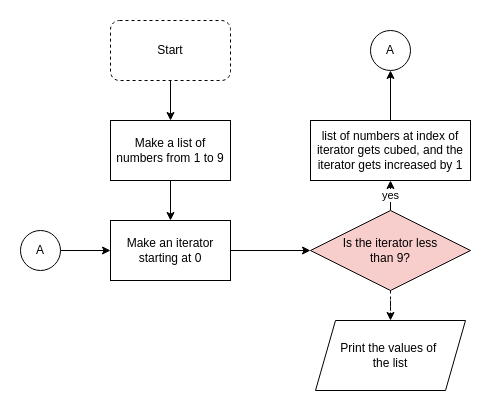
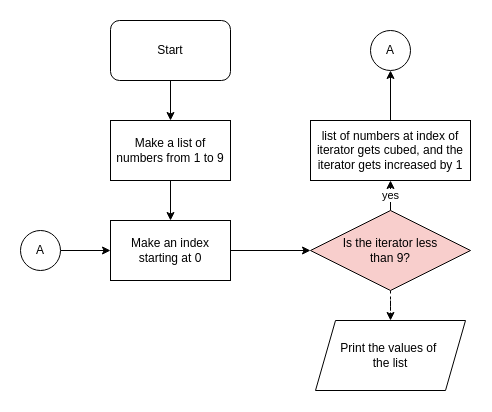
node "Start": style dashed -> solid
node "Make an iterator starting at 0": label "Make an iterator starting at 0" -> "Make an index starting at 0"
